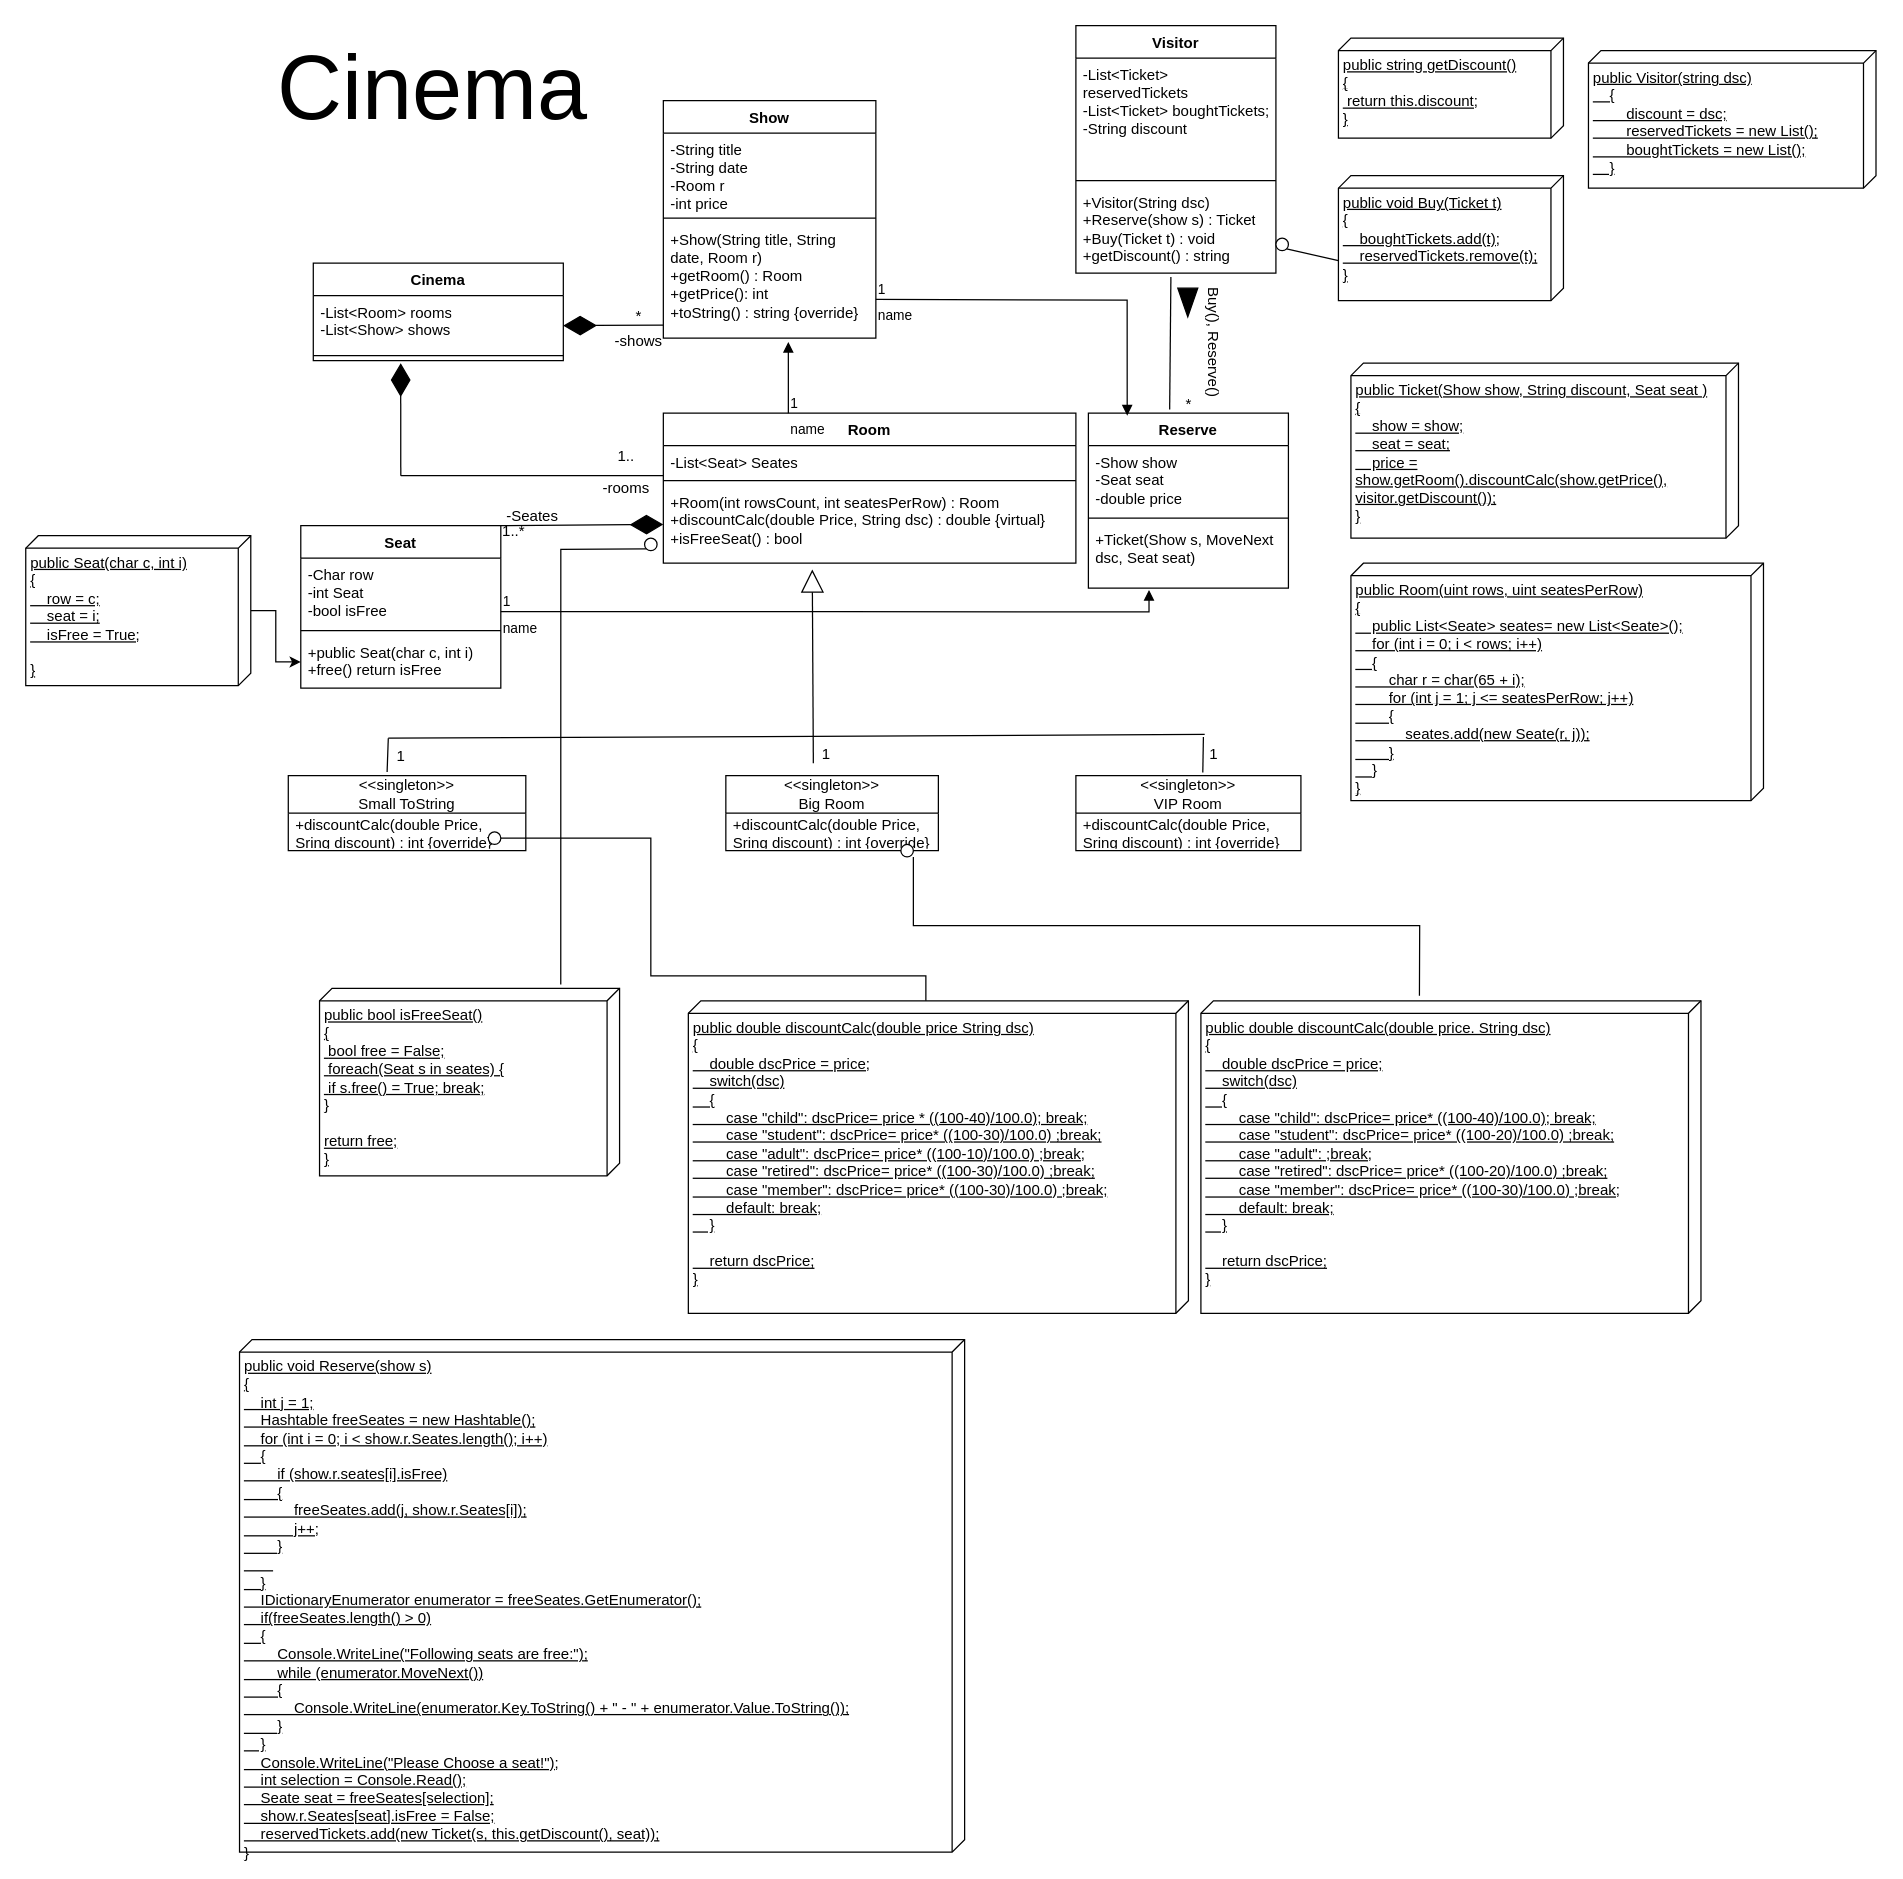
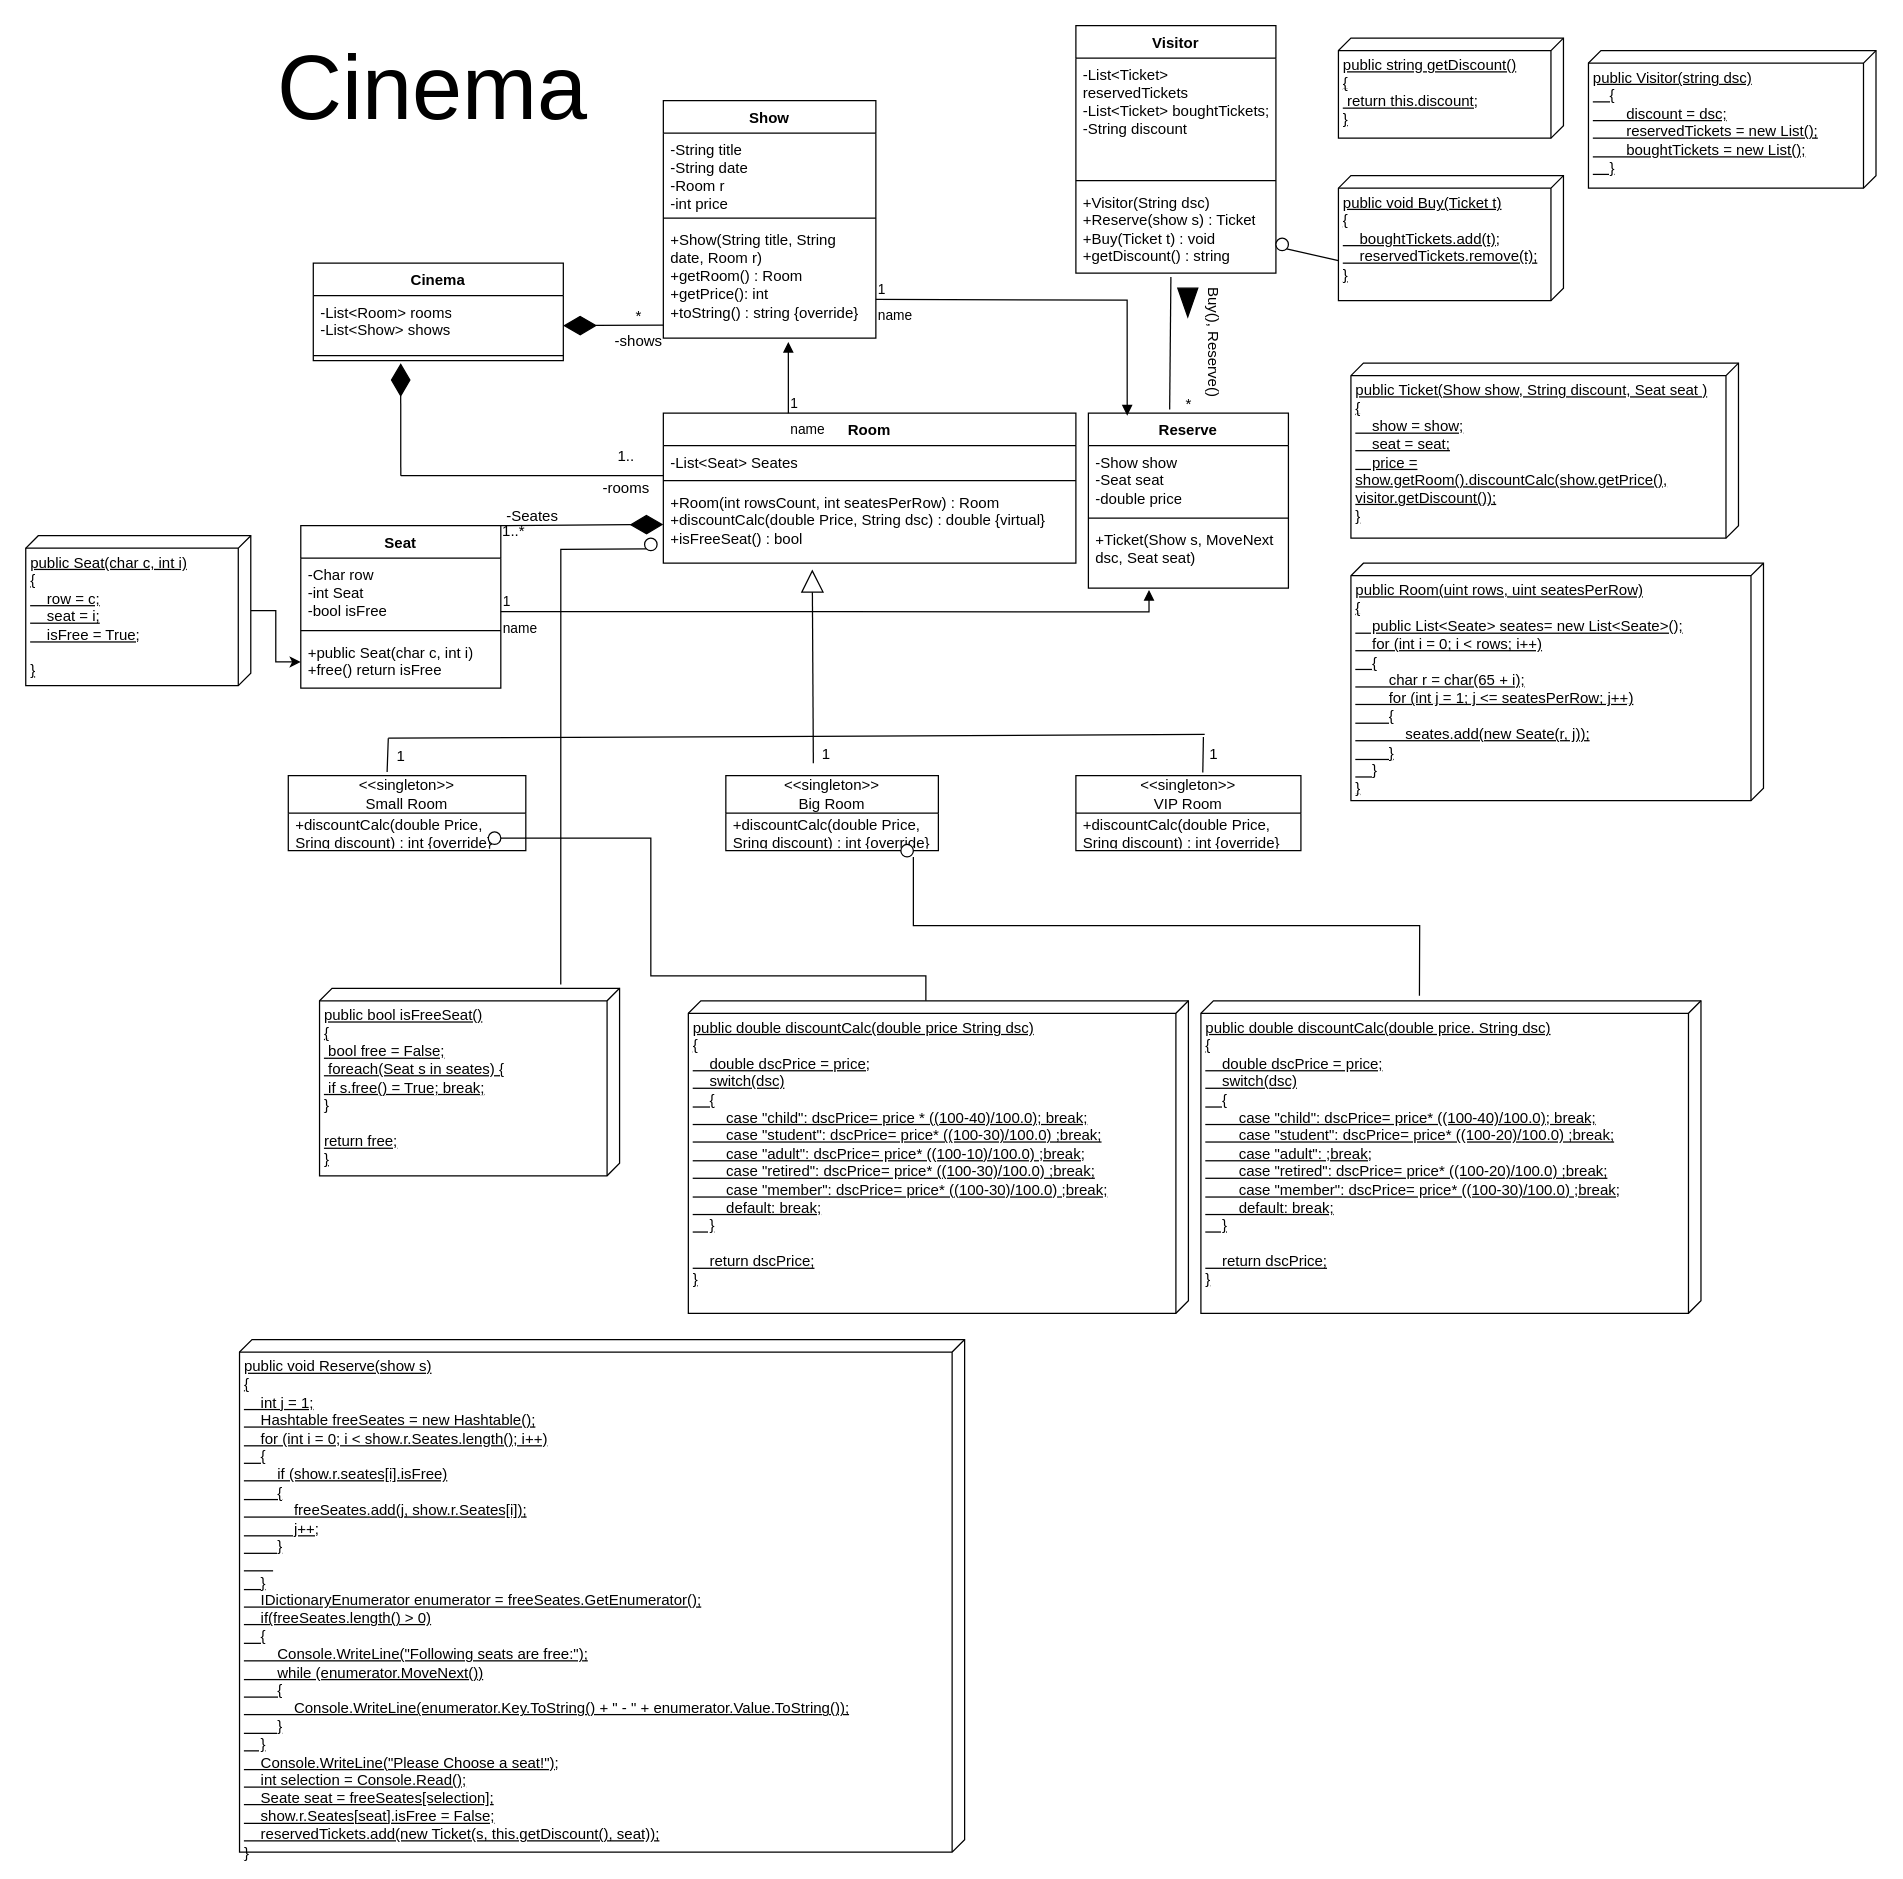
node "<<singleton>> Small ToString": label "<<singleton>> Small ToString" -> "<<singleton>> Small Room"
